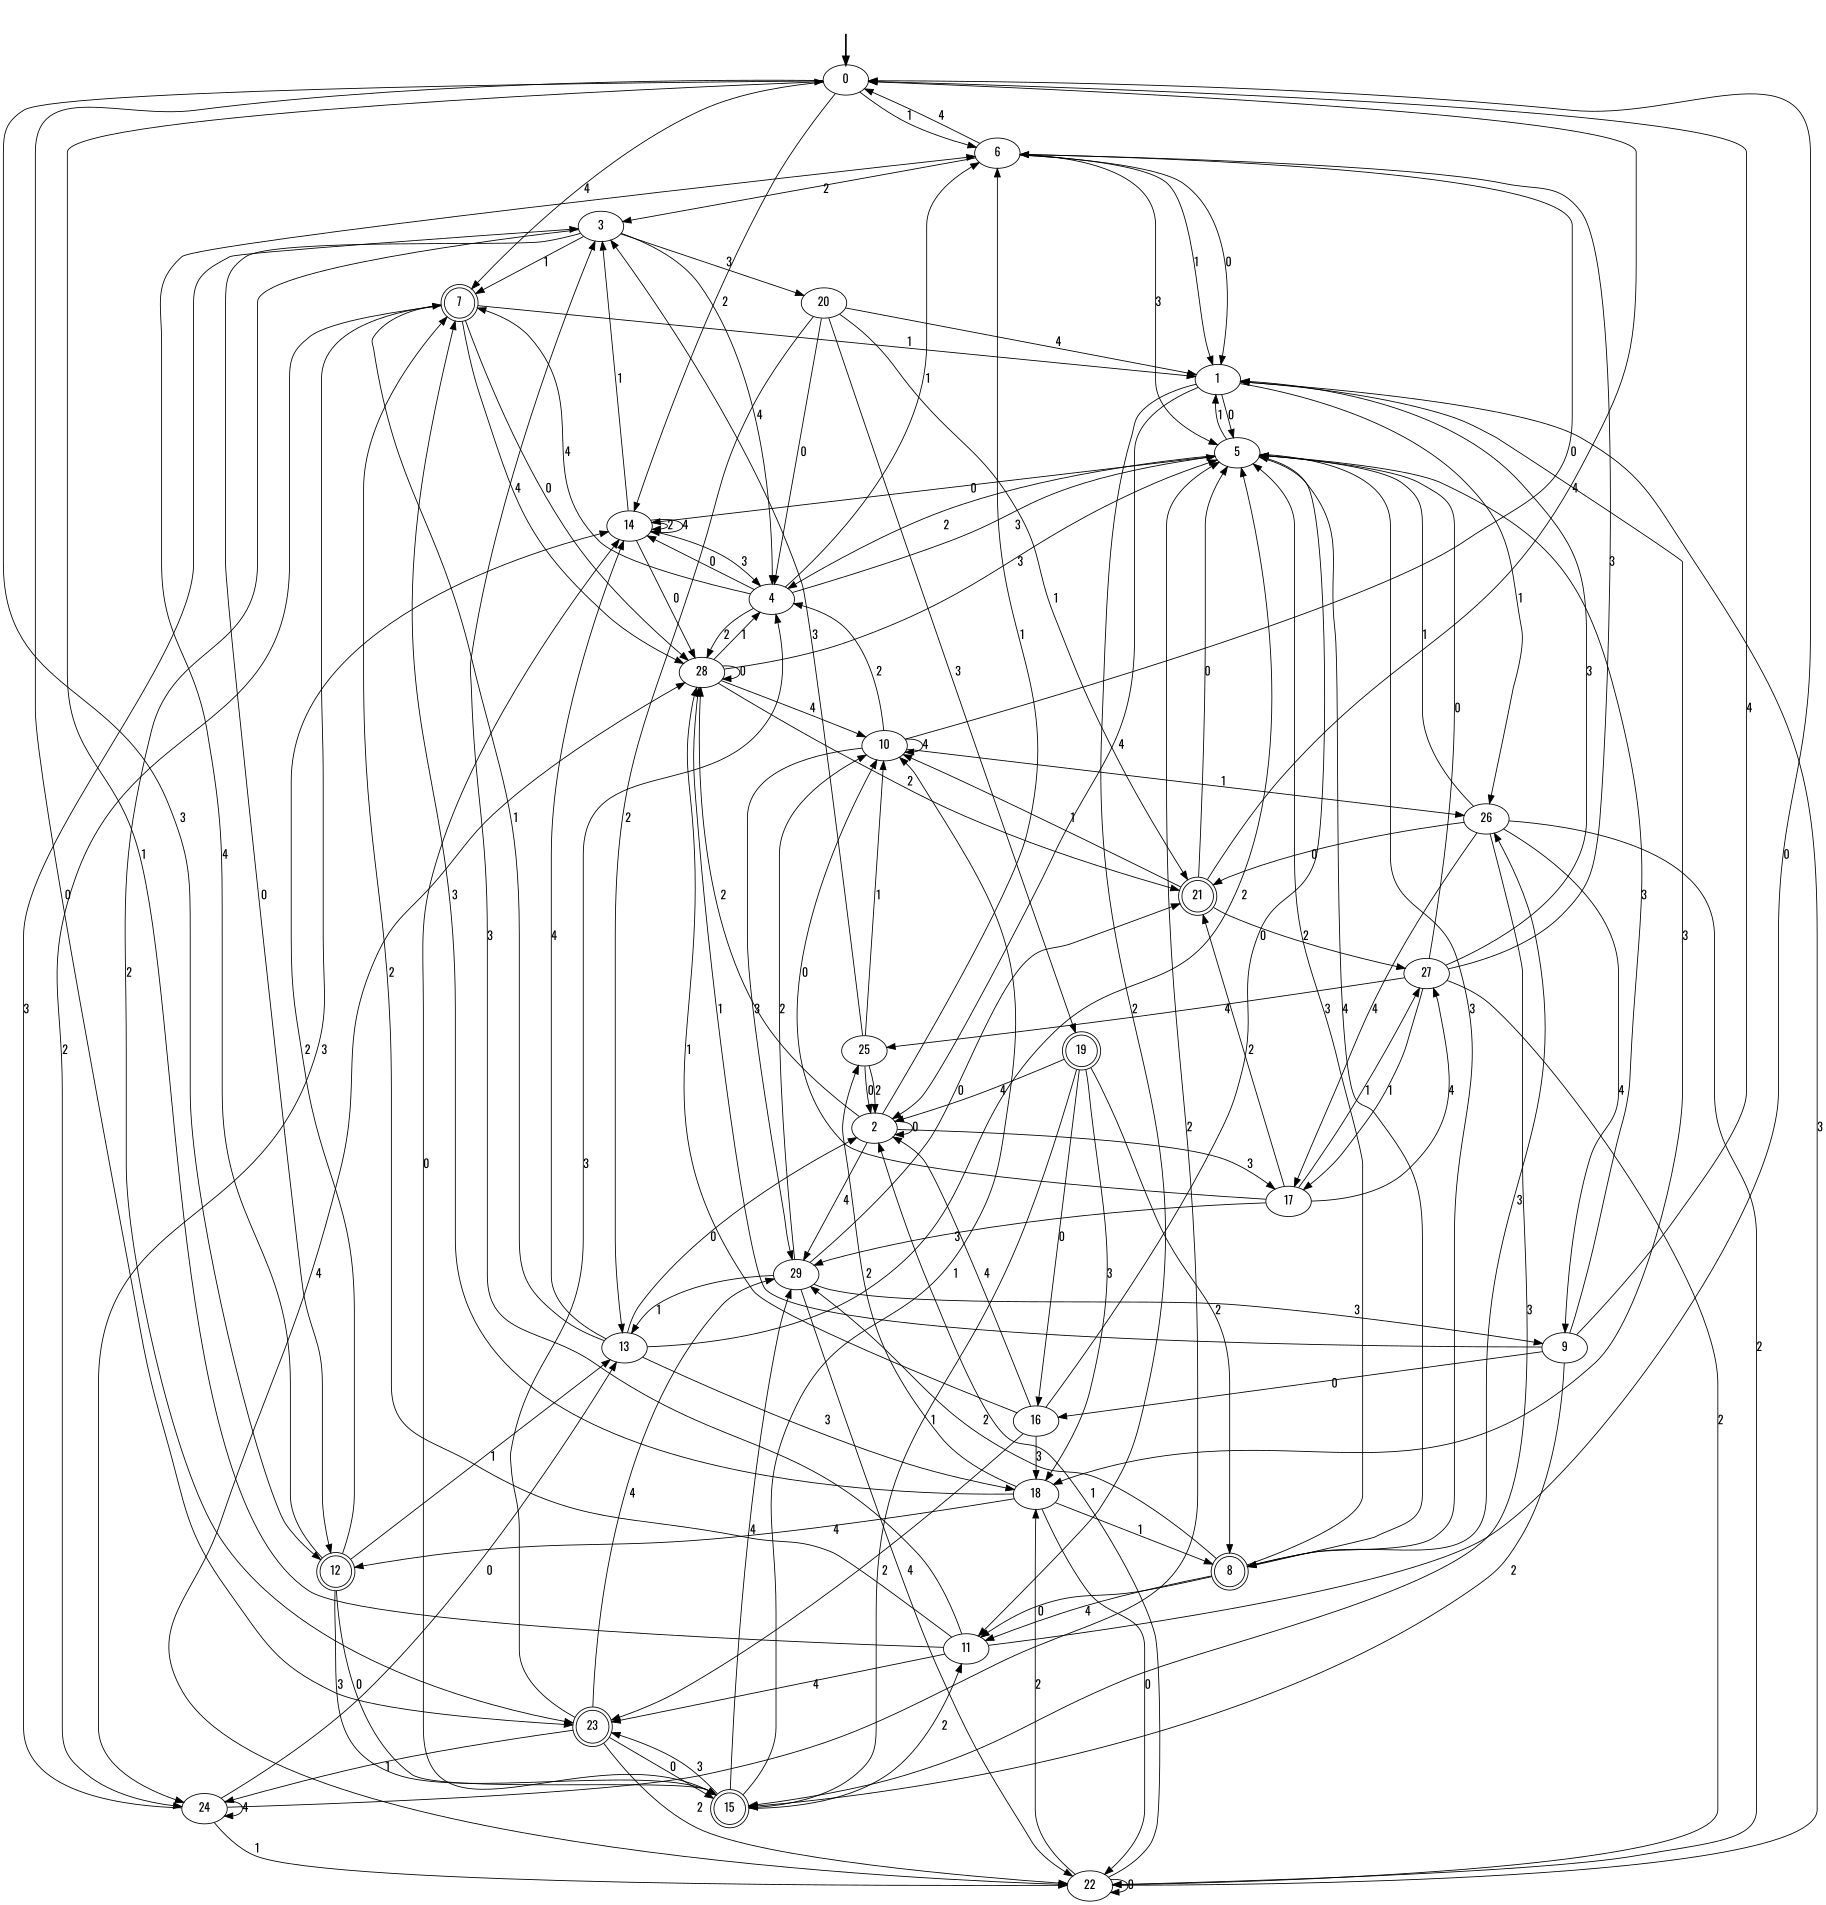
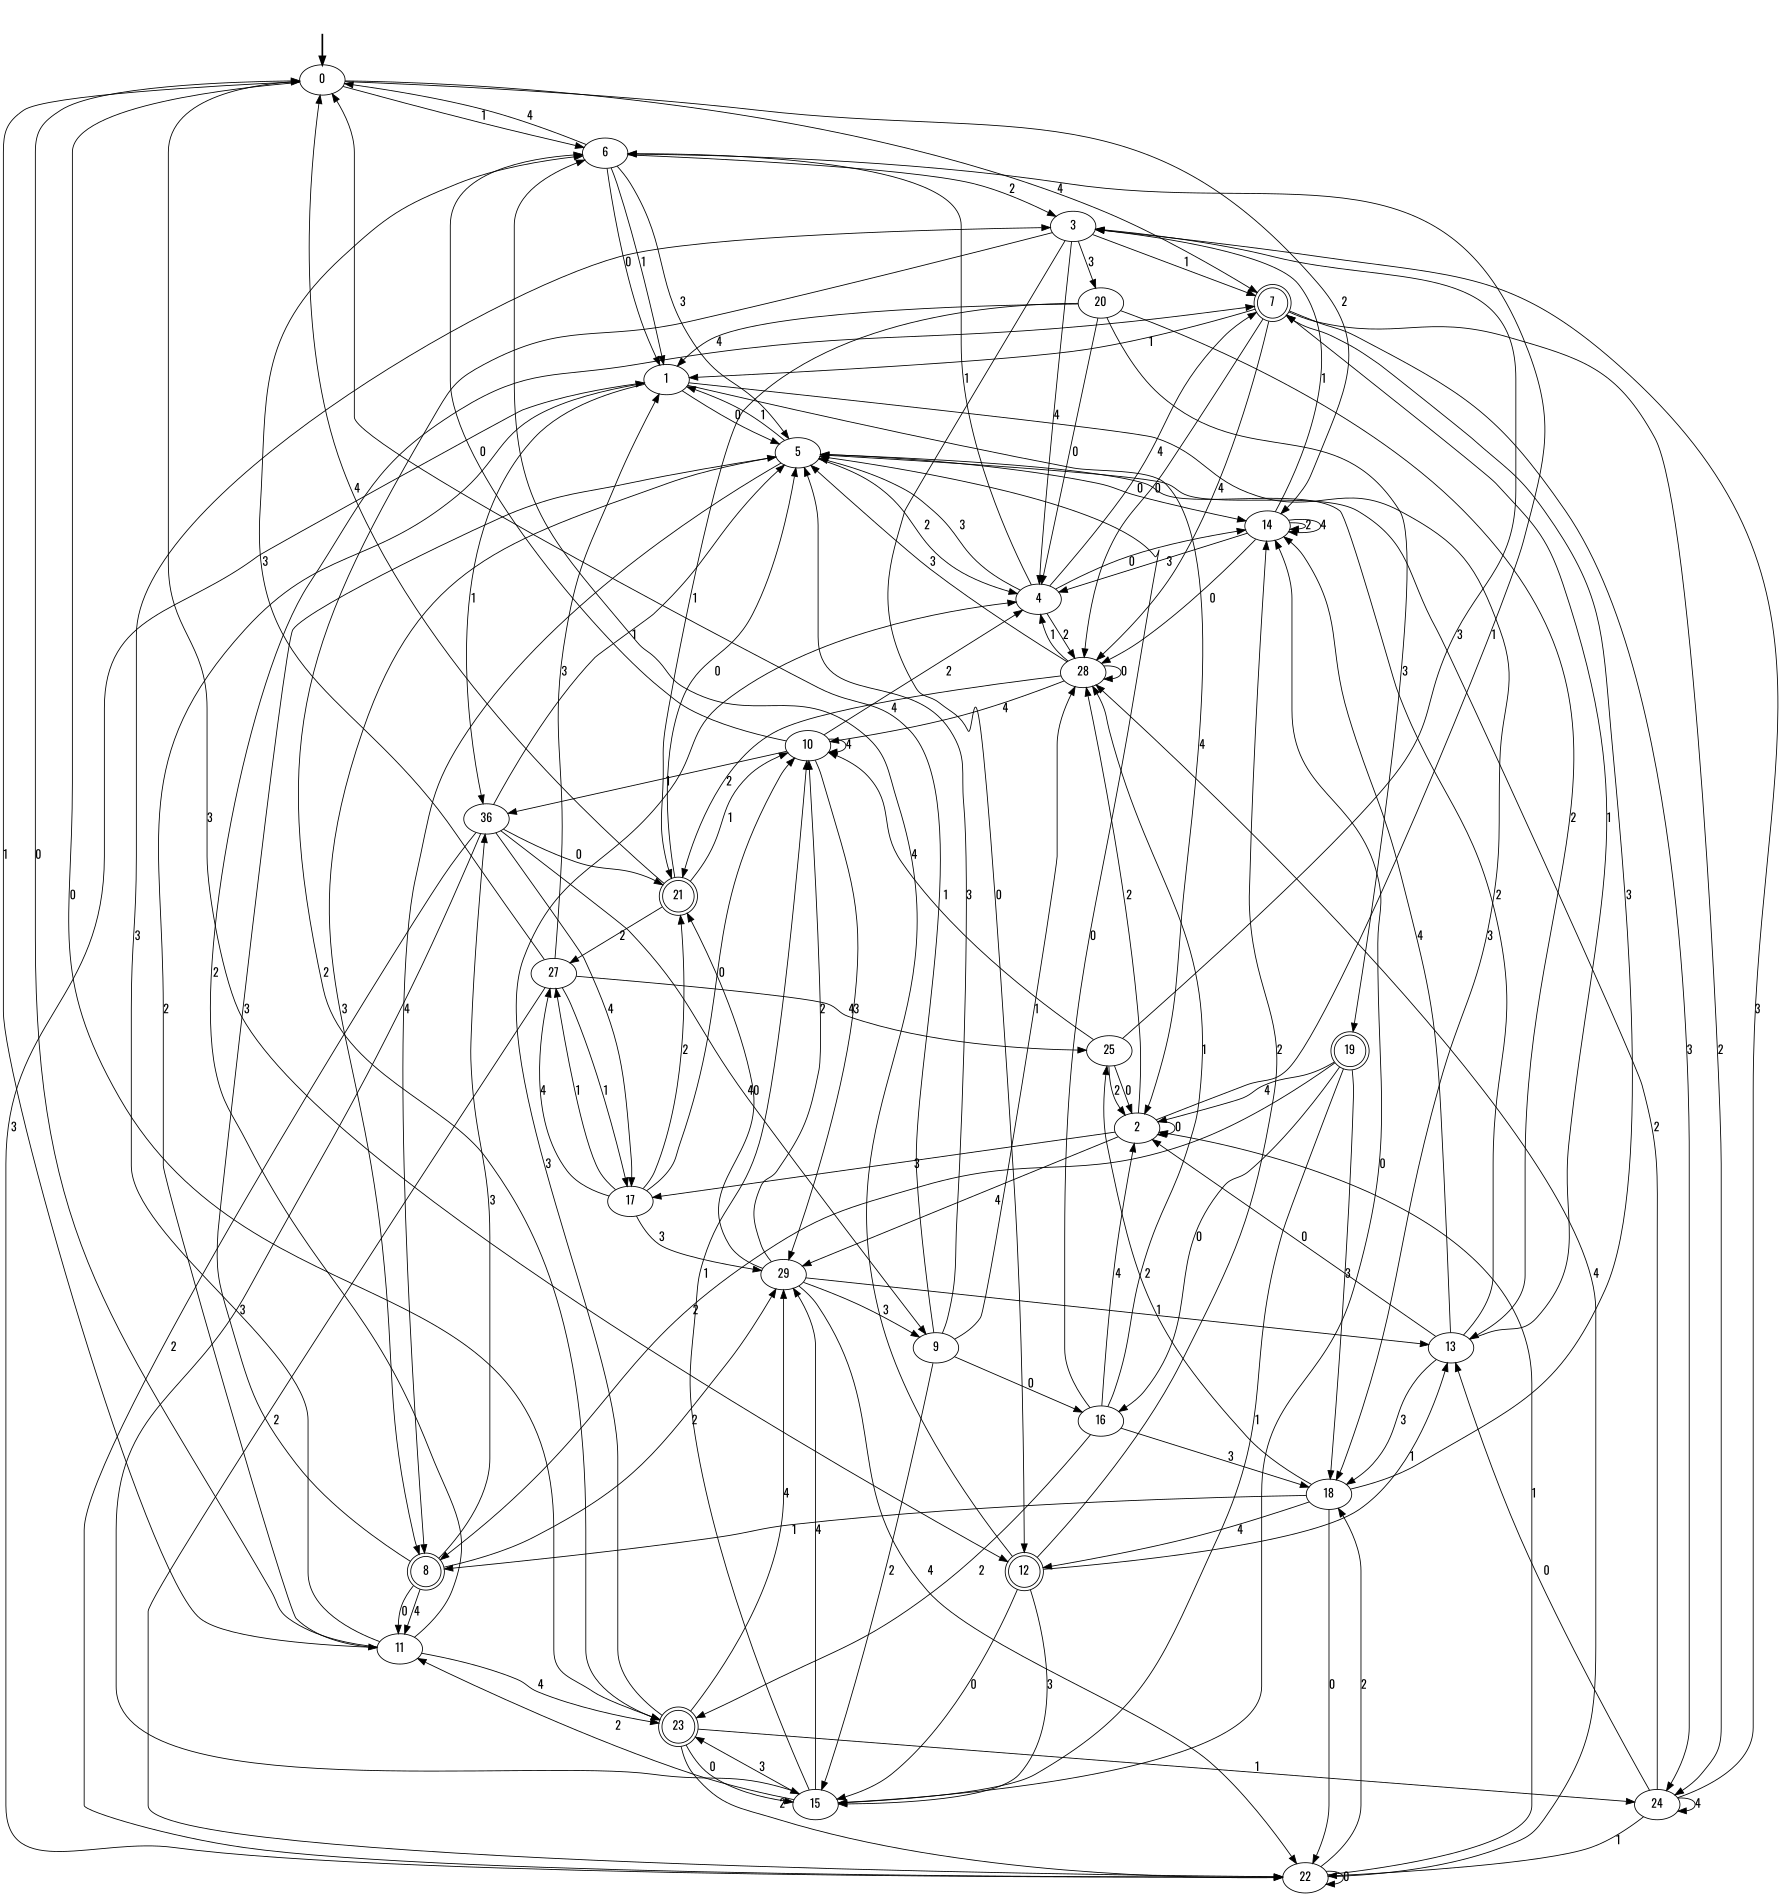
edge "27" -> "5": removed, label "0"
node "26": label "26" -> "36"
node "15": shape doublecircle -> ellipse
